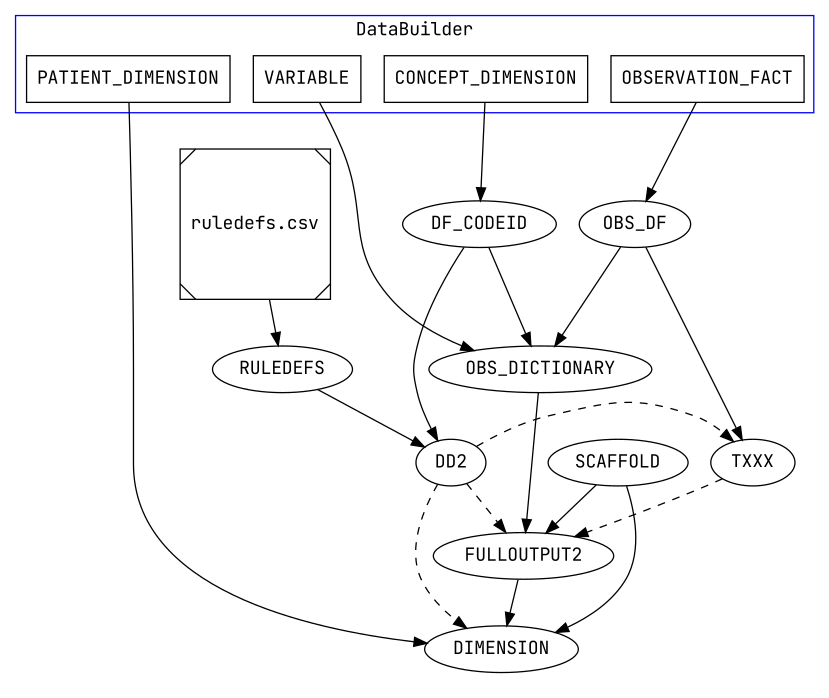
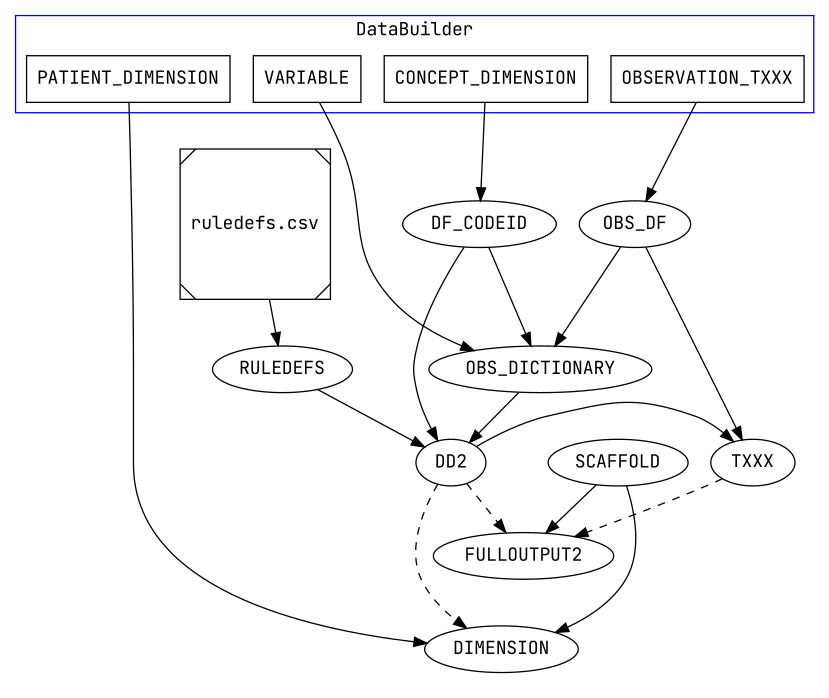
node "OBSERVATION_FACT": label "OBSERVATION_FACT" -> "OBSERVATION_TXXX"
edge "DD2" -> "TXXX": style dashed -> solid
edge "OBS_DICTIONARY" -> "FULLOUTPUT2": now "OBS_DICTIONARY" -> "DD2"
edge "FULLOUTPUT2" -> "DIMENSION": removed
